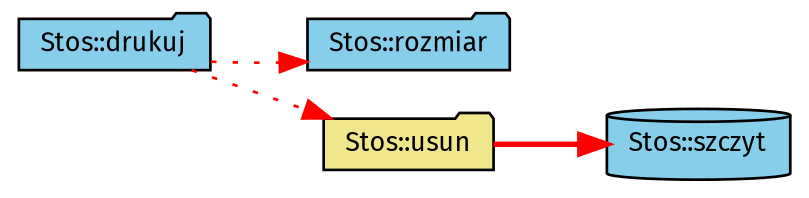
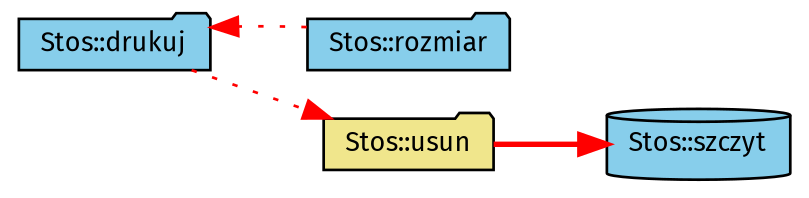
edge "Stos::drukuj" -> "Stos::rozmiar": reversed
